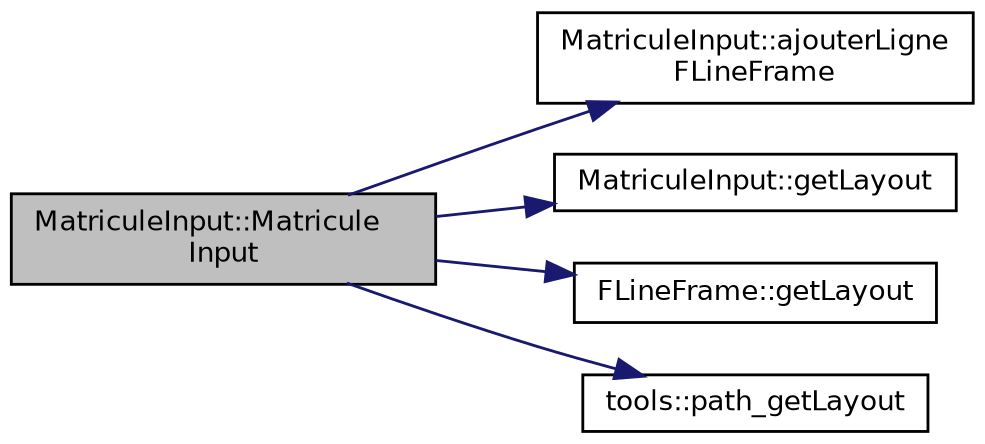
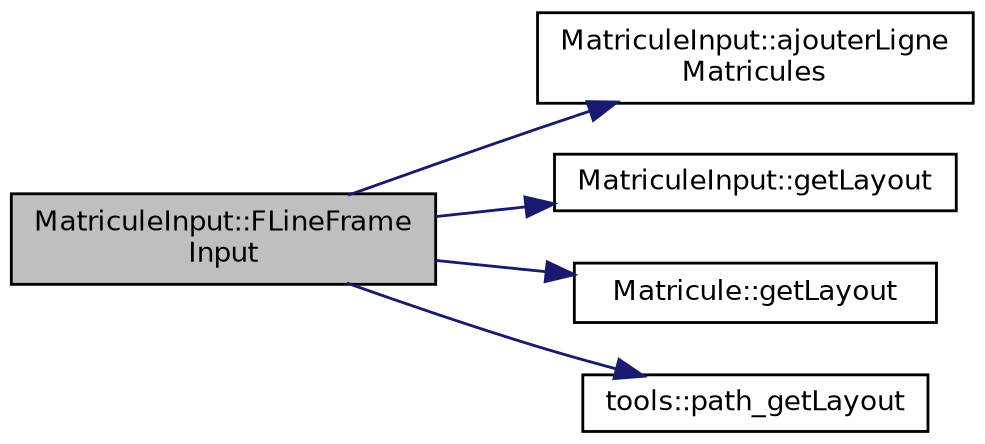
node "MatriculeInput::ajouterLigne FLineFrame": label "MatriculeInput::ajouterLigne FLineFrame" -> "MatriculeInput::ajouterLigne Matricules"
node "MatriculeInput::Matricule Input": label "MatriculeInput::Matricule Input" -> "MatriculeInput::FLineFrame Input"
node "FLineFrame::getLayout": label "FLineFrame::getLayout" -> "Matricule::getLayout"
